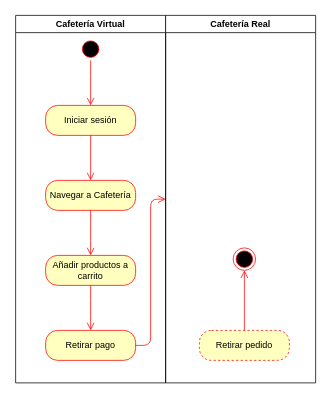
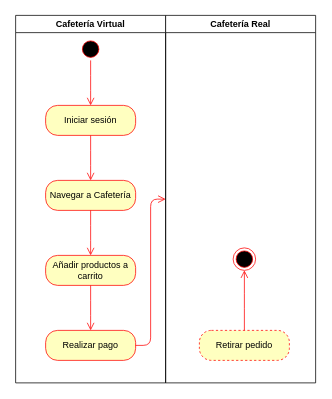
node "Retirar pago": label "Retirar pago" -> "Realizar pago"
